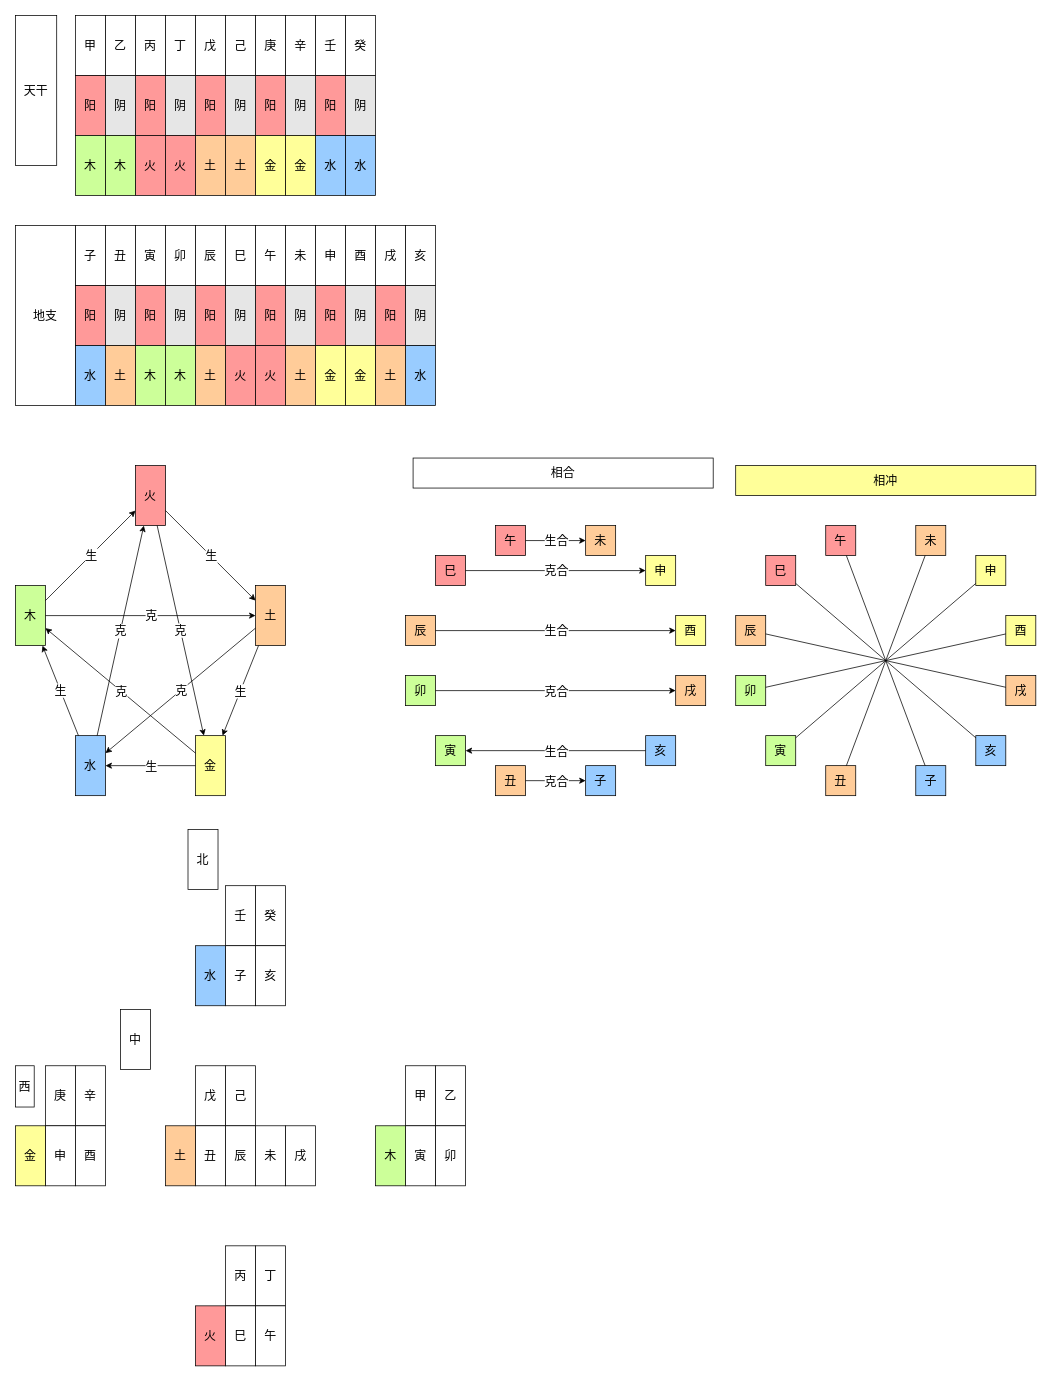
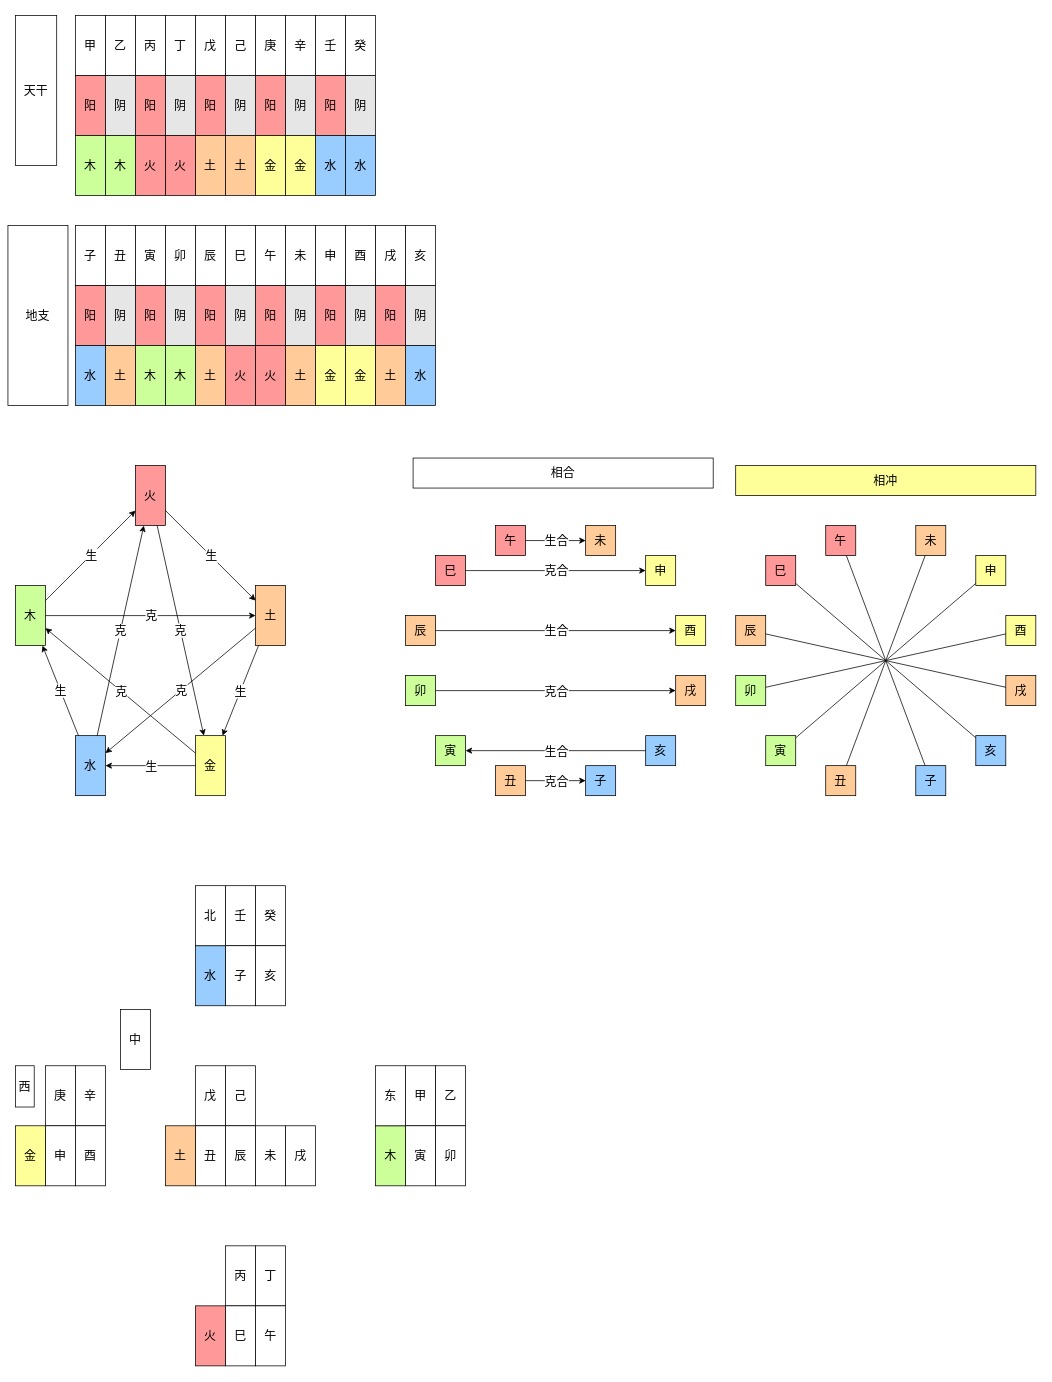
node "地支": moved (45, 315) -> (38, 315)
node "北": moved (203, 859) -> (210, 915)
node "东": added
